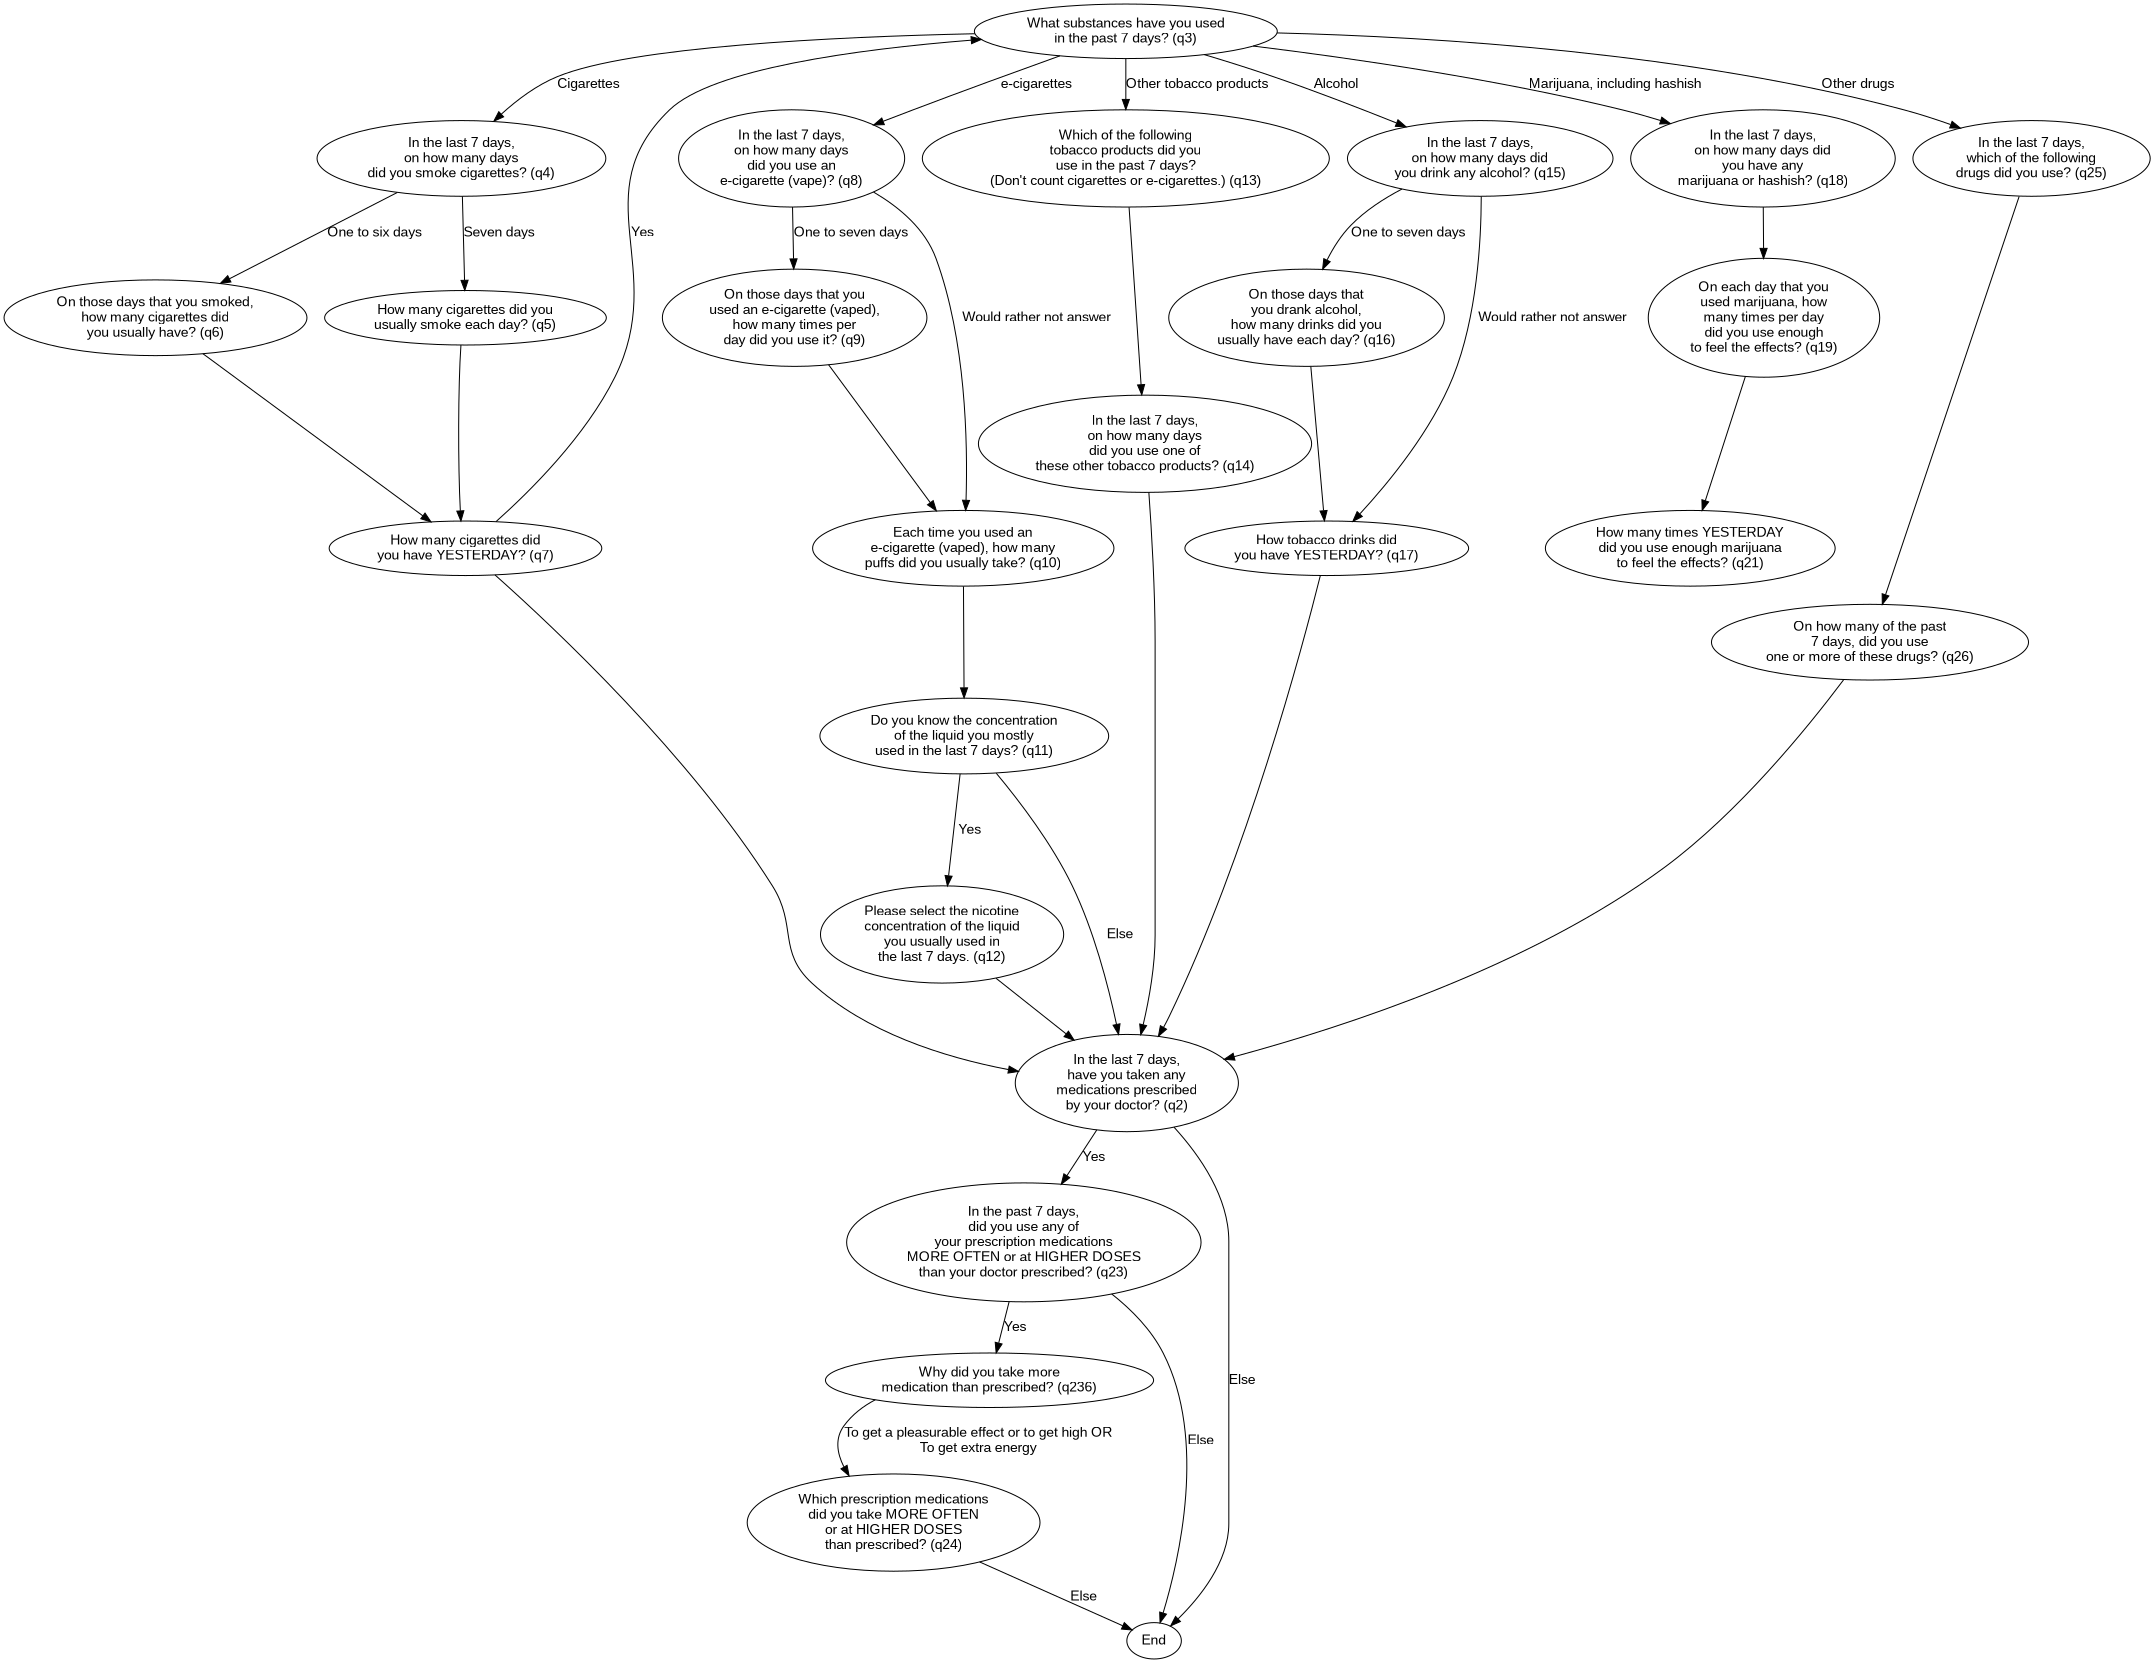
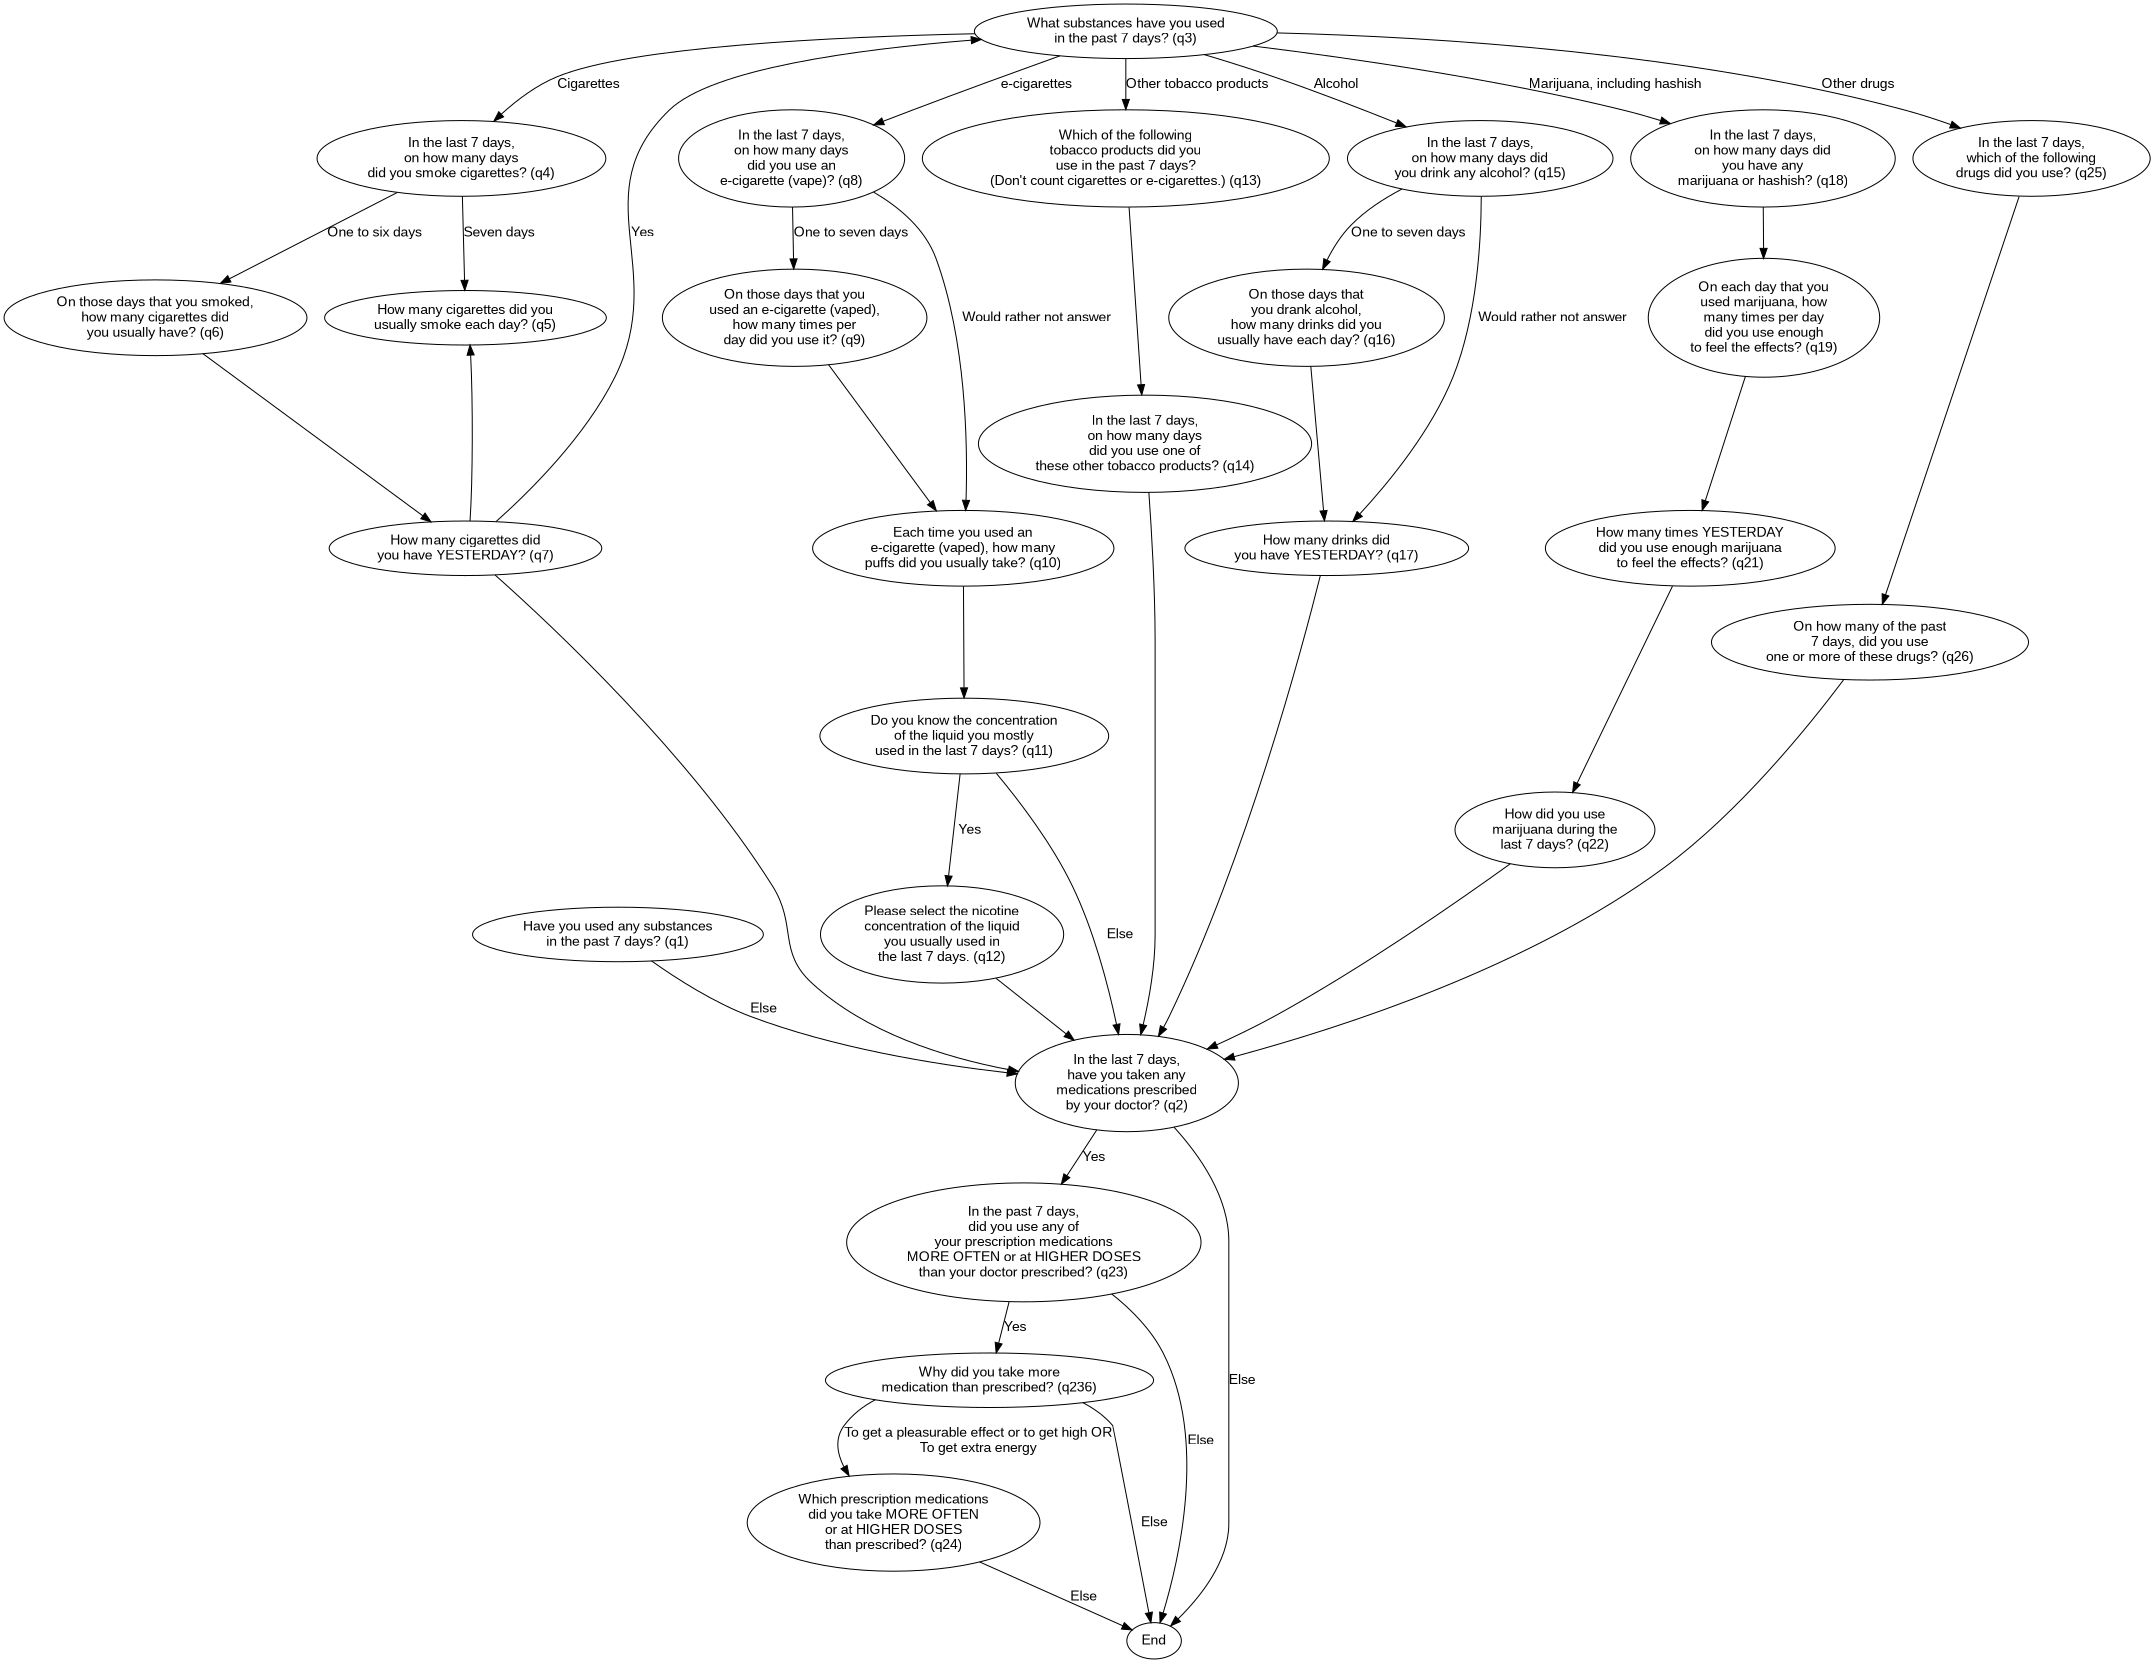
edge "How many cigarettes did you usually smoke each day? (q5)" -> "How many cigarettes did you have YESTERDAY? (q7)": reversed
node "How tobacco drinks did you have YESTERDAY? (q17)": label "How tobacco drinks did you have YESTERDAY? (q17)" -> "How many drinks did you have YESTERDAY? (q17)"
node "How did you use marijuana during the last 7 days? (q22)": added
node "Have you used any substances in the past 7 days? (q1)": added
edge "Why did you take more medication than prescribed? (q236)" -> "End": added, label "Else"
